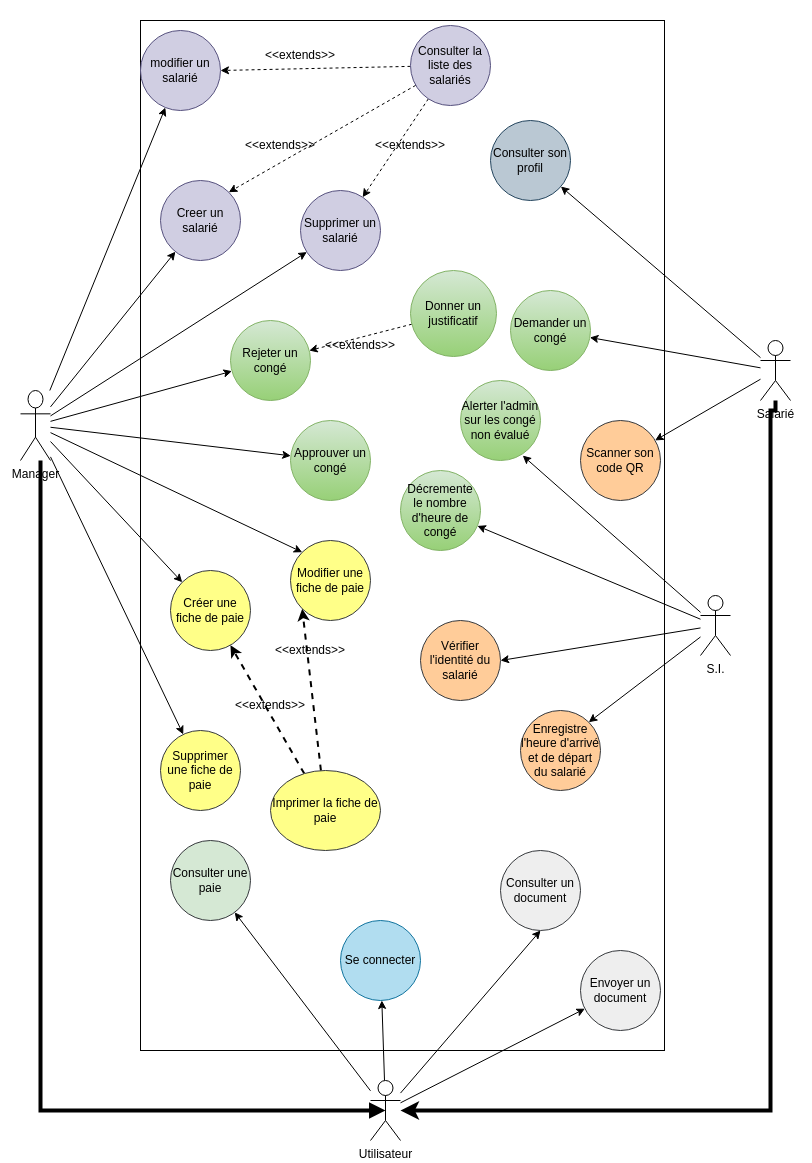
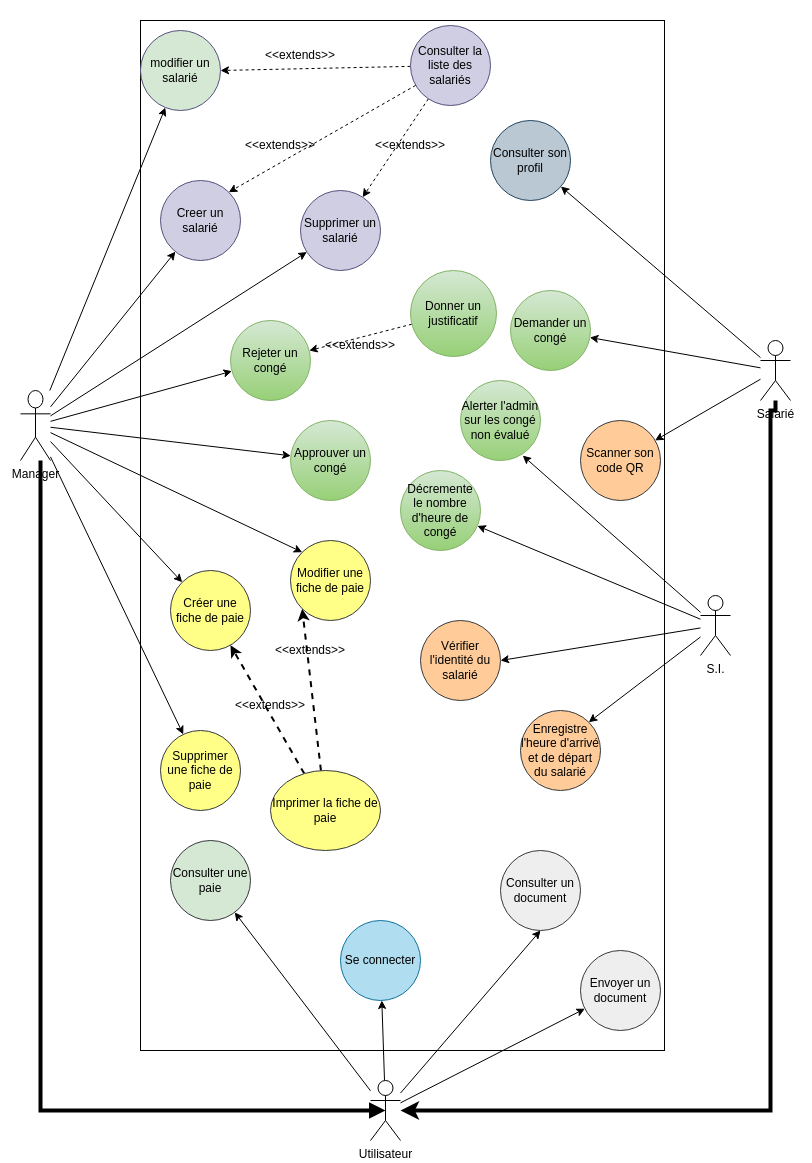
node "modifier un salarié": fillcolor #d0cee2 -> #d5e8d4
